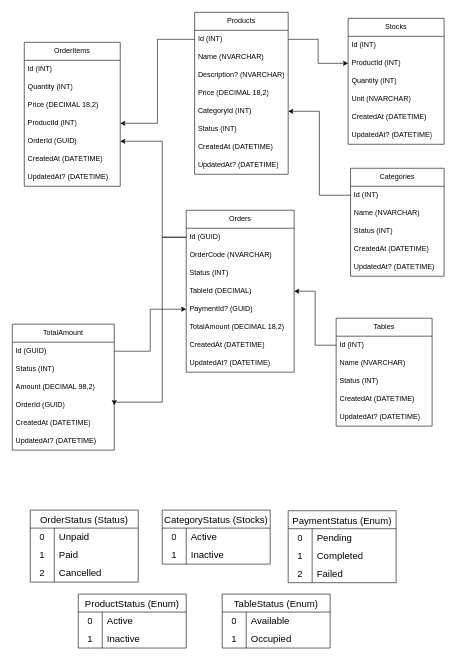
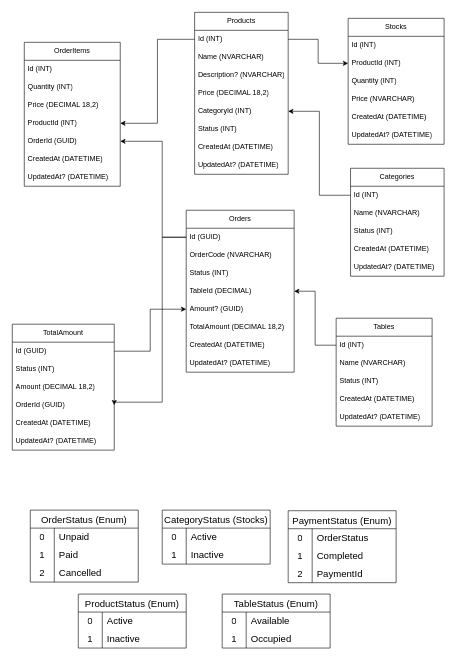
node "Unit (NVARCHAR)": label "Unit (NVARCHAR)" -> "Price (NVARCHAR)"
node "PaymentId? (GUID)": label "PaymentId? (GUID)" -> "Amount? (GUID)"
node "Amount (DECIMAL 98,2)": label "Amount (DECIMAL 98,2)" -> "Amount (DECIMAL 18,2)"
node "OrderStatus (Status)": label "OrderStatus (Status)" -> "OrderStatus (Enum)"
node "Pending": label "Pending" -> "OrderStatus"
node "Failed": label "Failed" -> "PaymentId"
